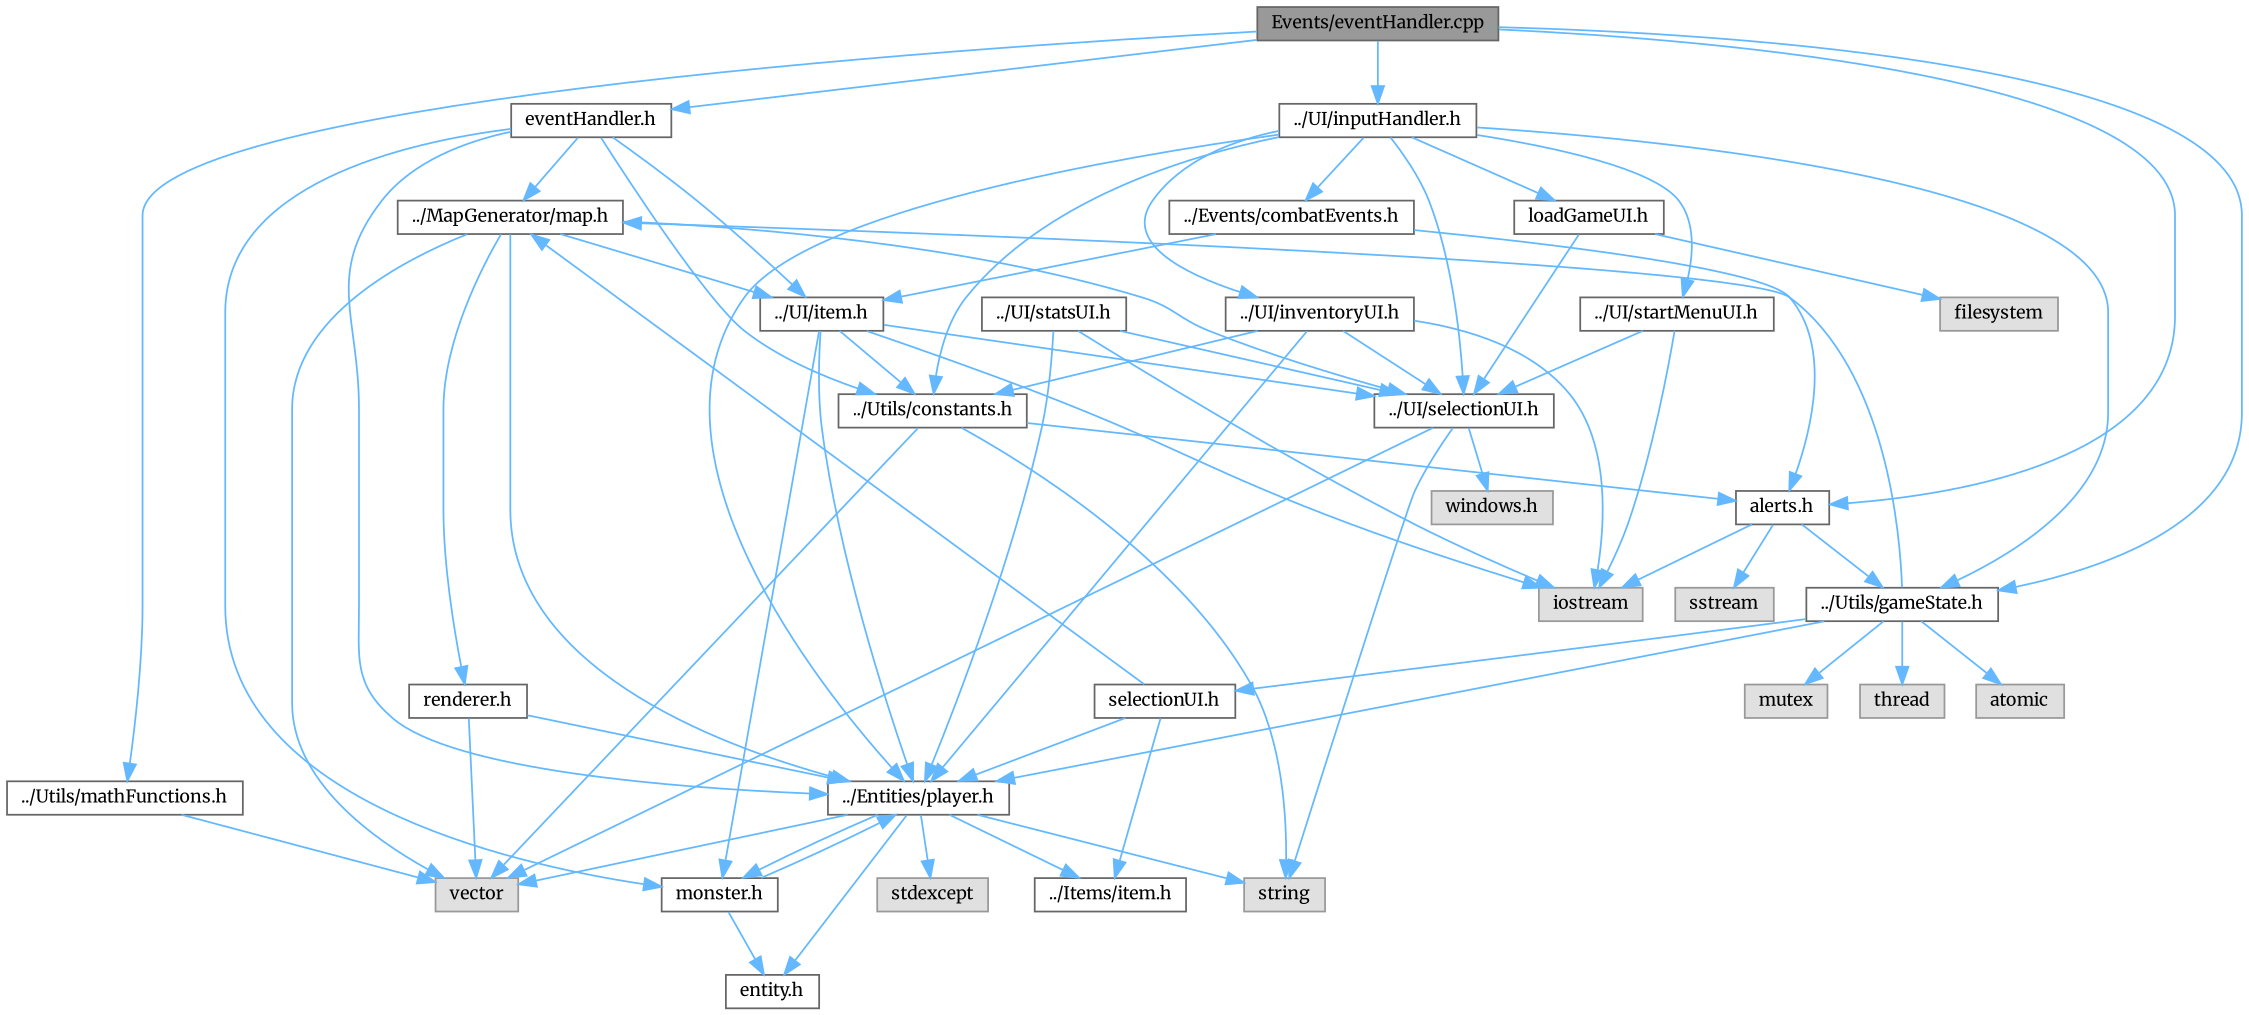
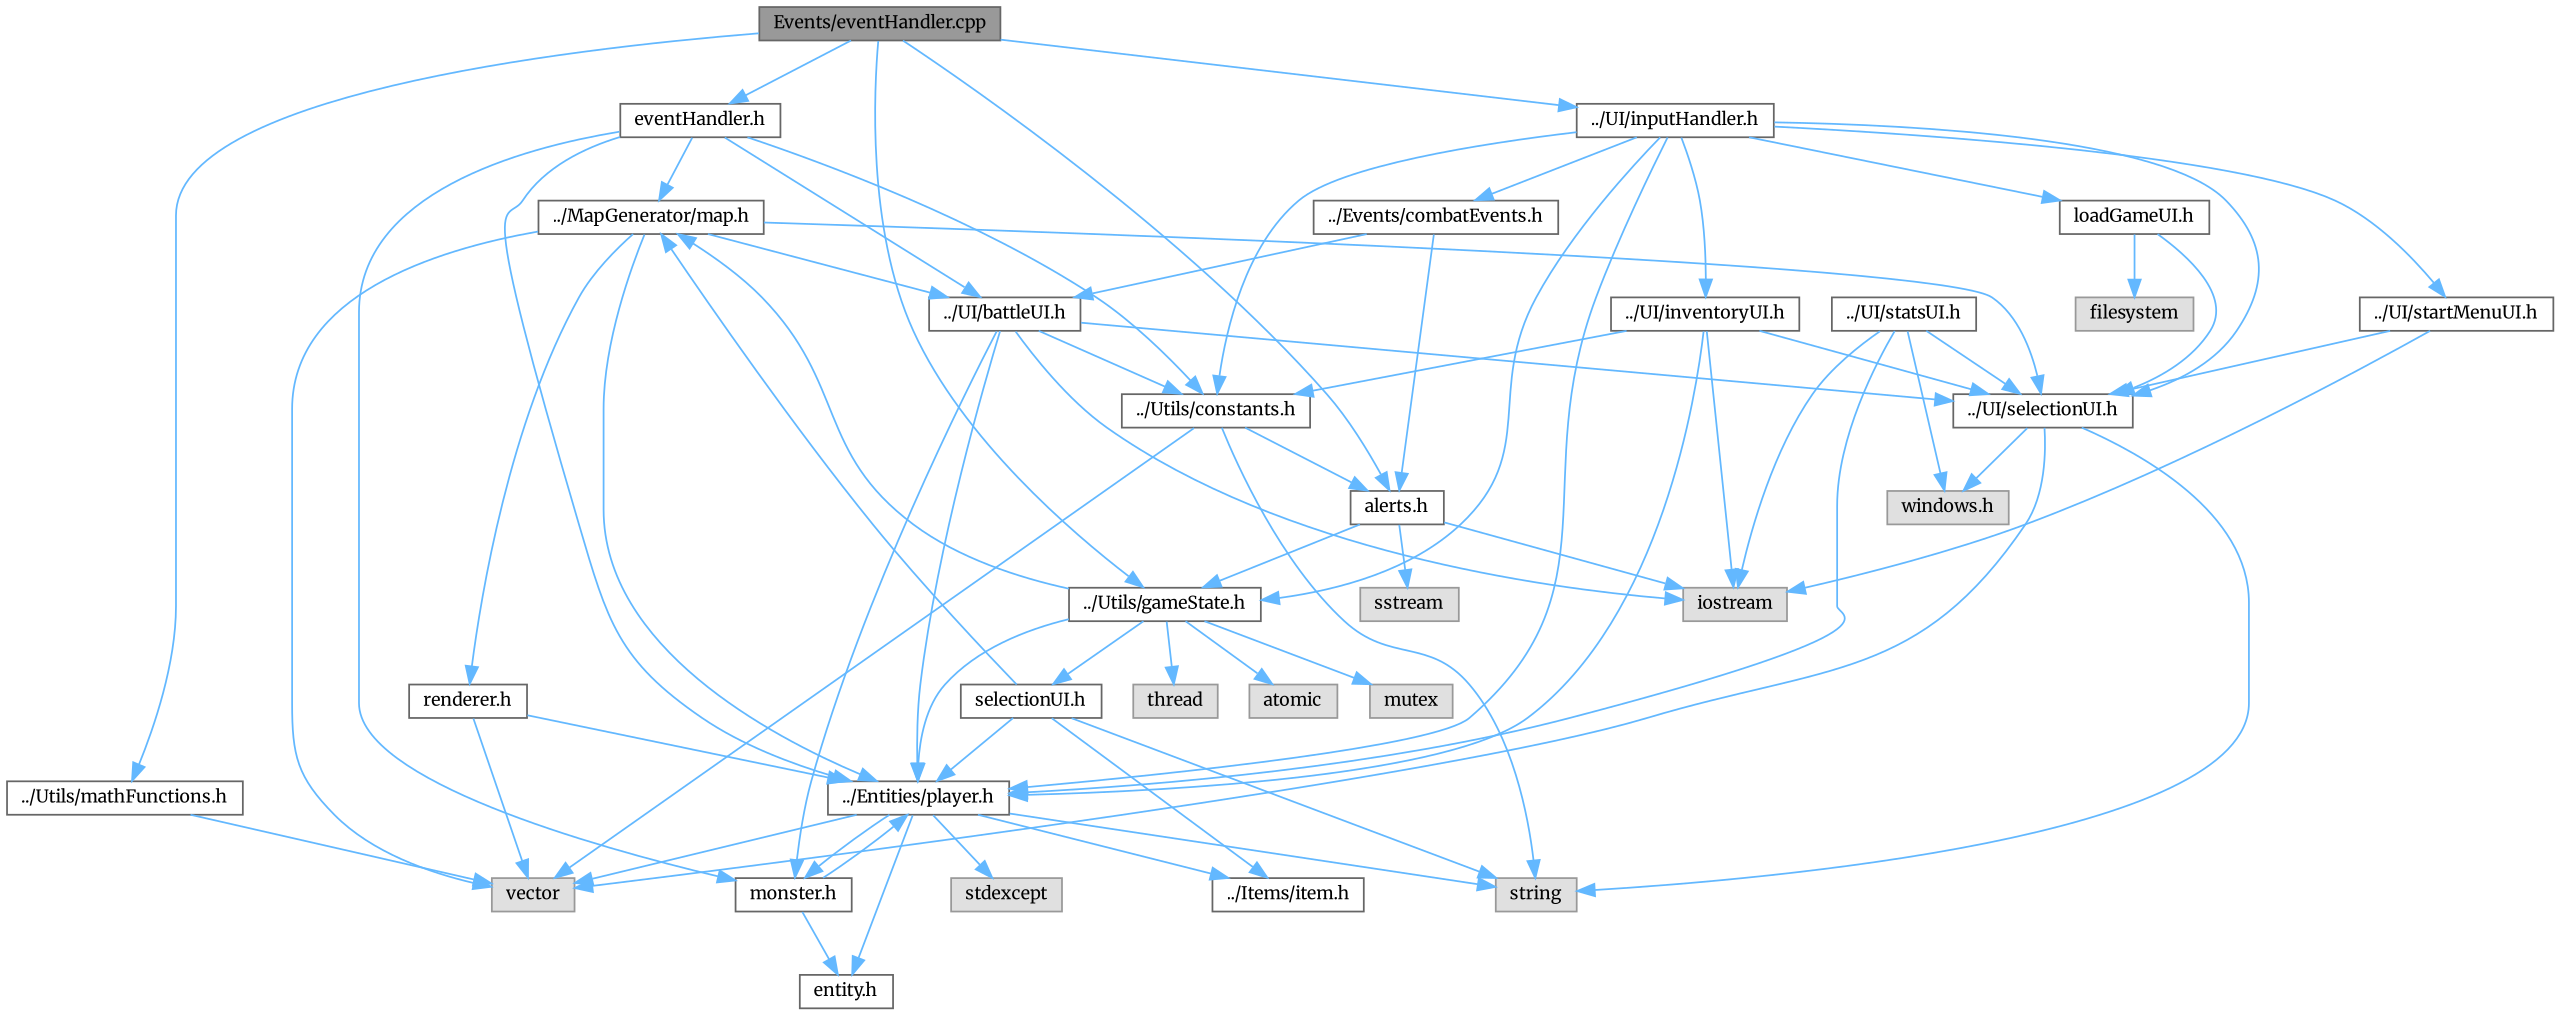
node "../UI/item.h": label "../UI/item.h" -> "../UI/battleUI.h"
edge "../UI/statsUI.h" -> "windows.h": added
edge "selectionUI.h" -> "string": added
